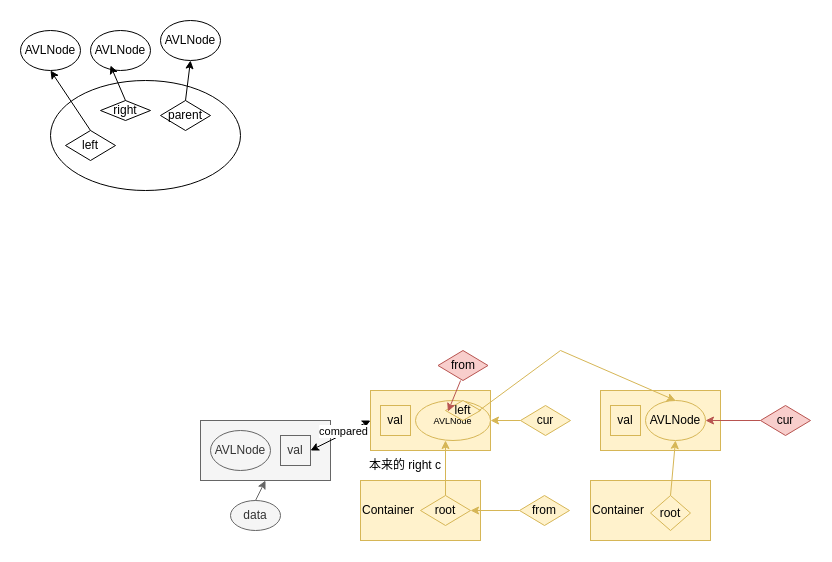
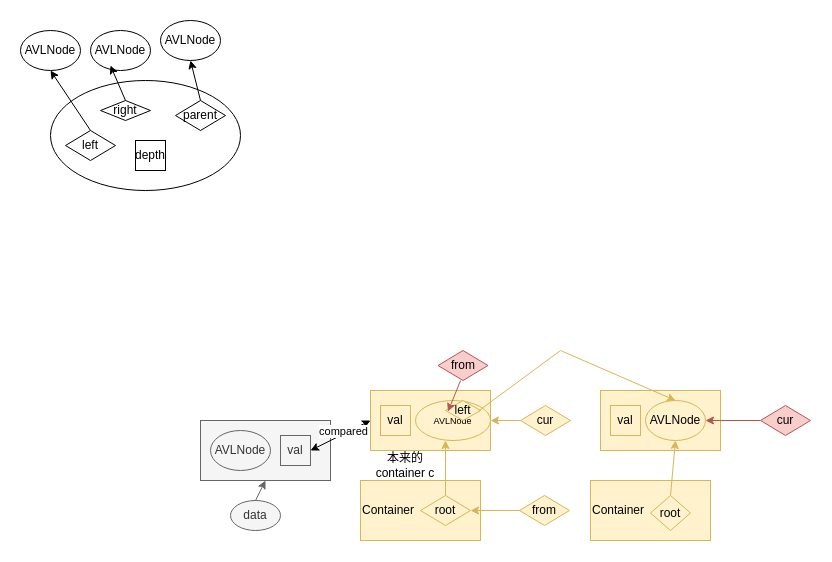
node "parent": moved (186, 116) -> (201, 116)
node "depth": added
node "本来的 right c": label "本来的 right c" -> "本来的 container c"
